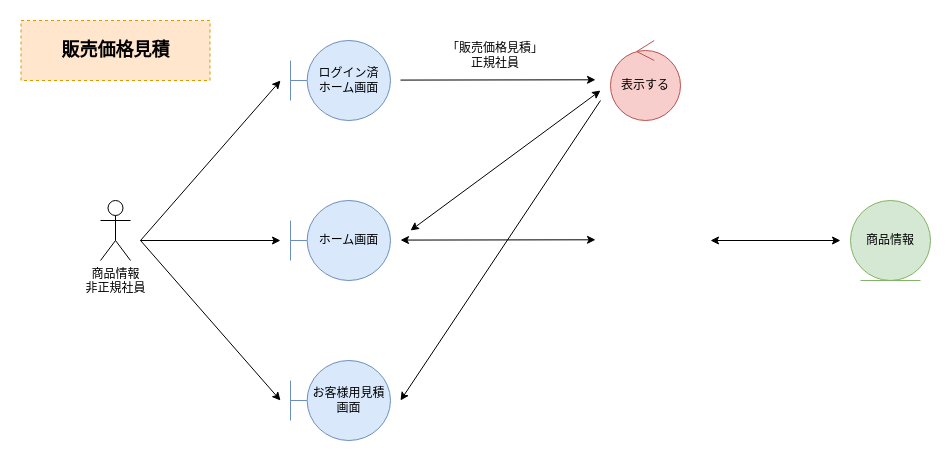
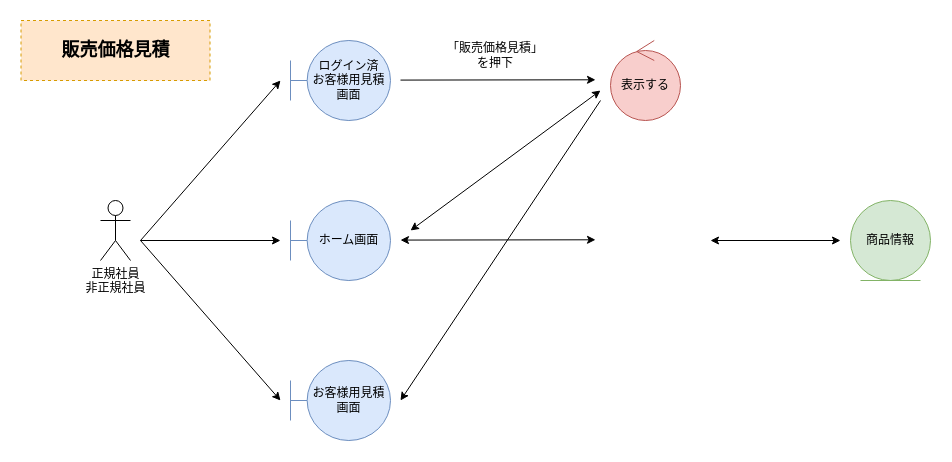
node "「販売価格見積」 正規社員": label "「販売価格見積」 正規社員" -> "「販売価格見積」 を押下"
node "ログイン済 ホーム画面": label "ログイン済 ホーム画面" -> "ログイン済 お客様用見積画面"
node "商品情報 非正規社員": label "商品情報 非正規社員" -> "正規社員 非正規社員"
